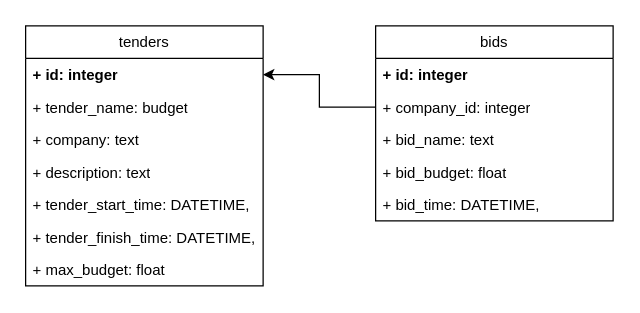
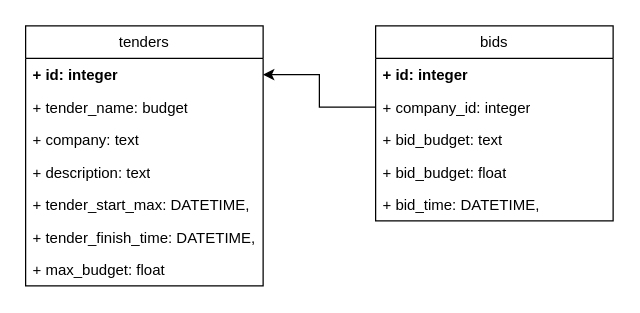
node "+ bid_name: text": label "+ bid_name: text" -> "+ bid_budget: text"
node "+ tender_start_time: DATETIME,": label "+ tender_start_time: DATETIME," -> "+ tender_start_max: DATETIME,"
